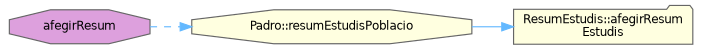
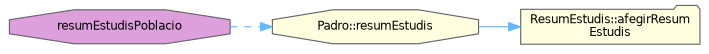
node "afegirResum": label "afegirResum" -> "resumEstudisPoblacio"
node "Padro::resumEstudisPoblacio": label "Padro::resumEstudisPoblacio" -> "Padro::resumEstudis"
